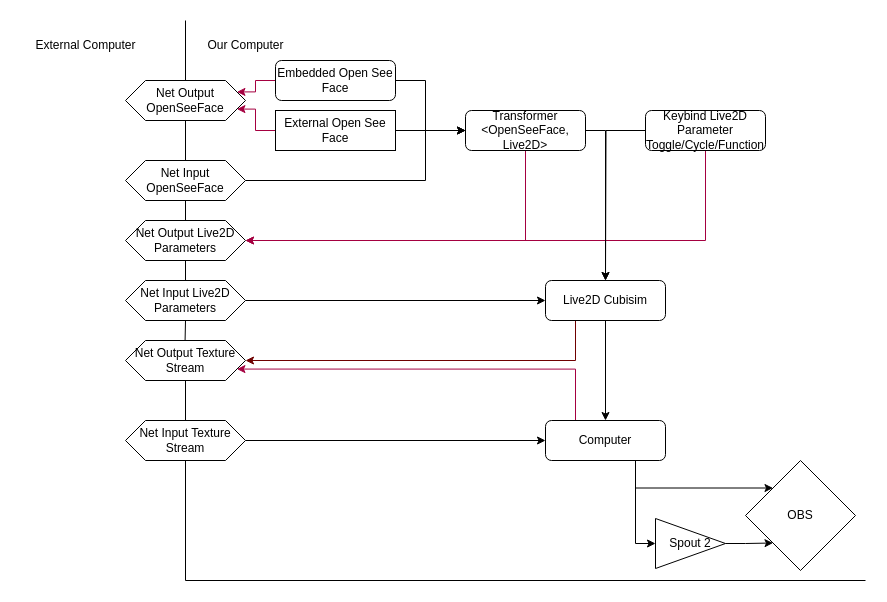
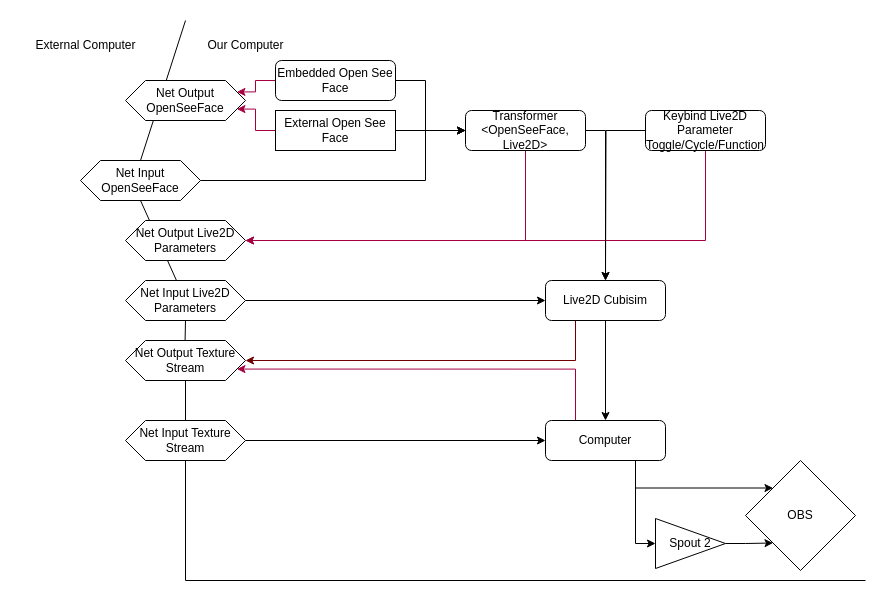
node "Net Input OpenSeeFace": moved (186, 181) -> (141, 181)
